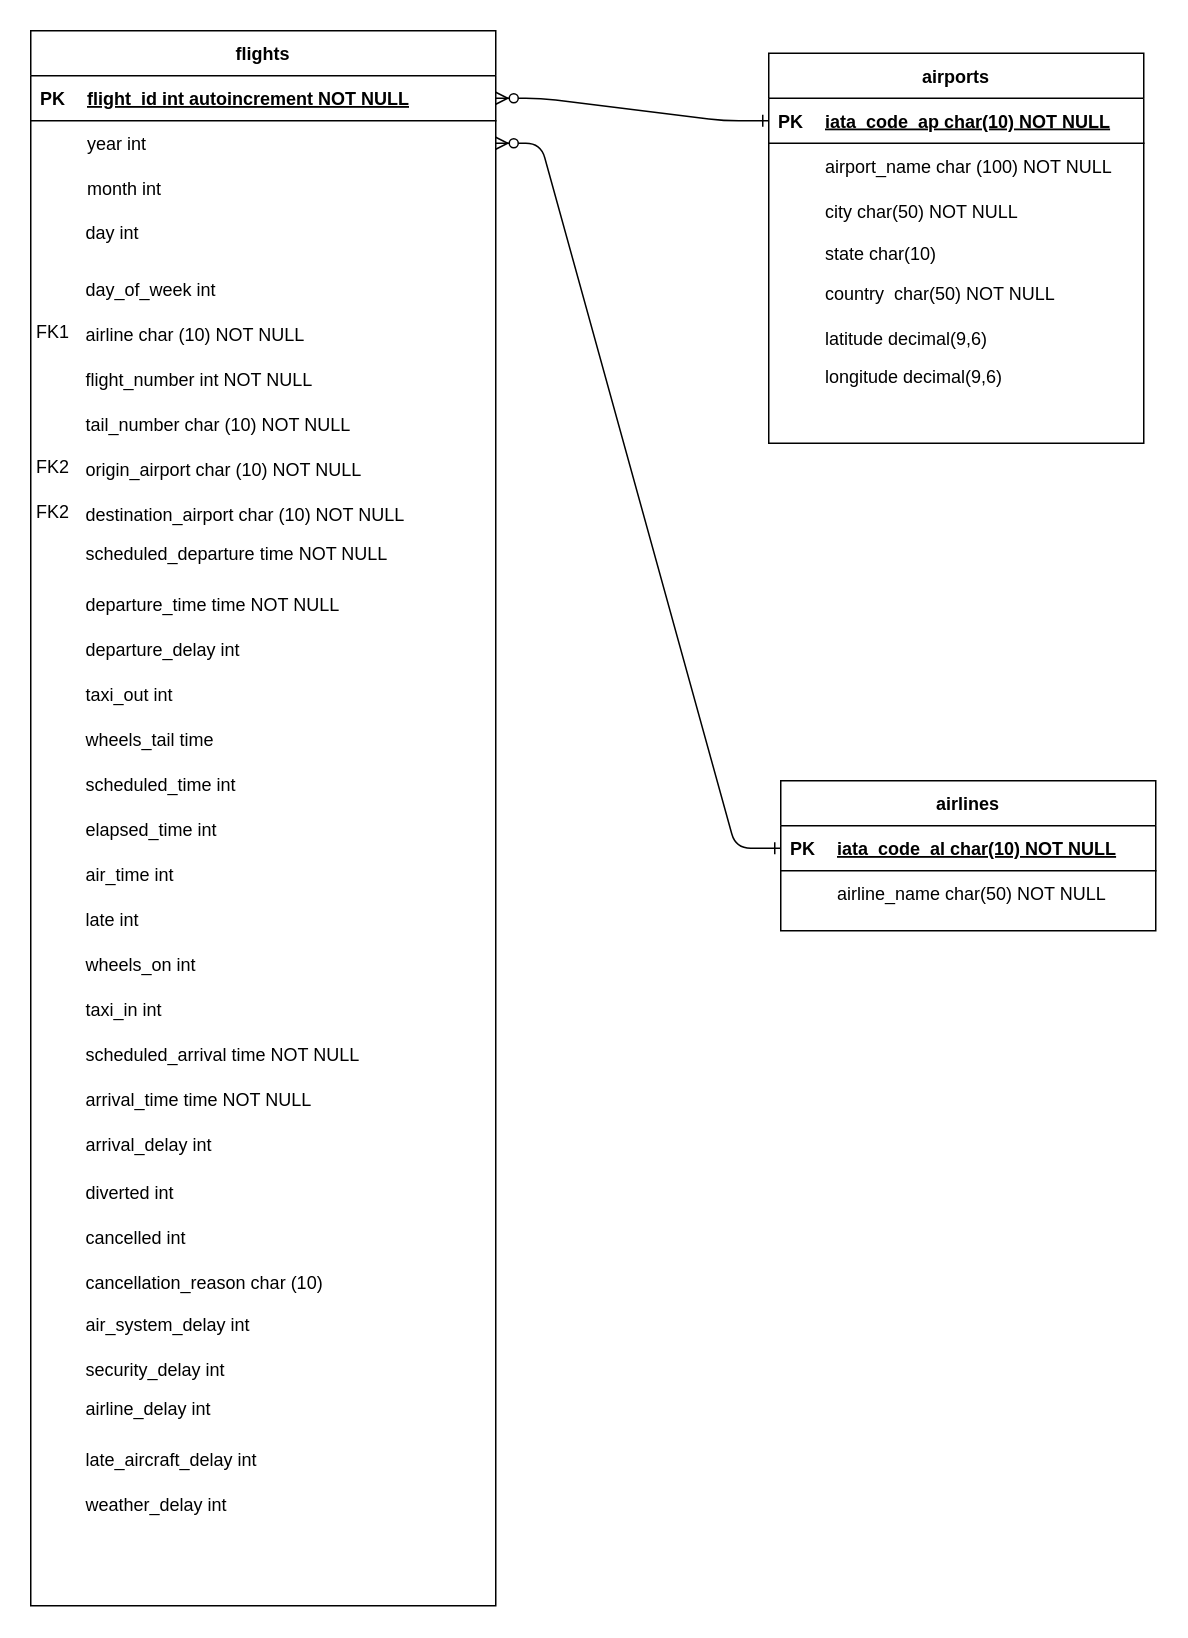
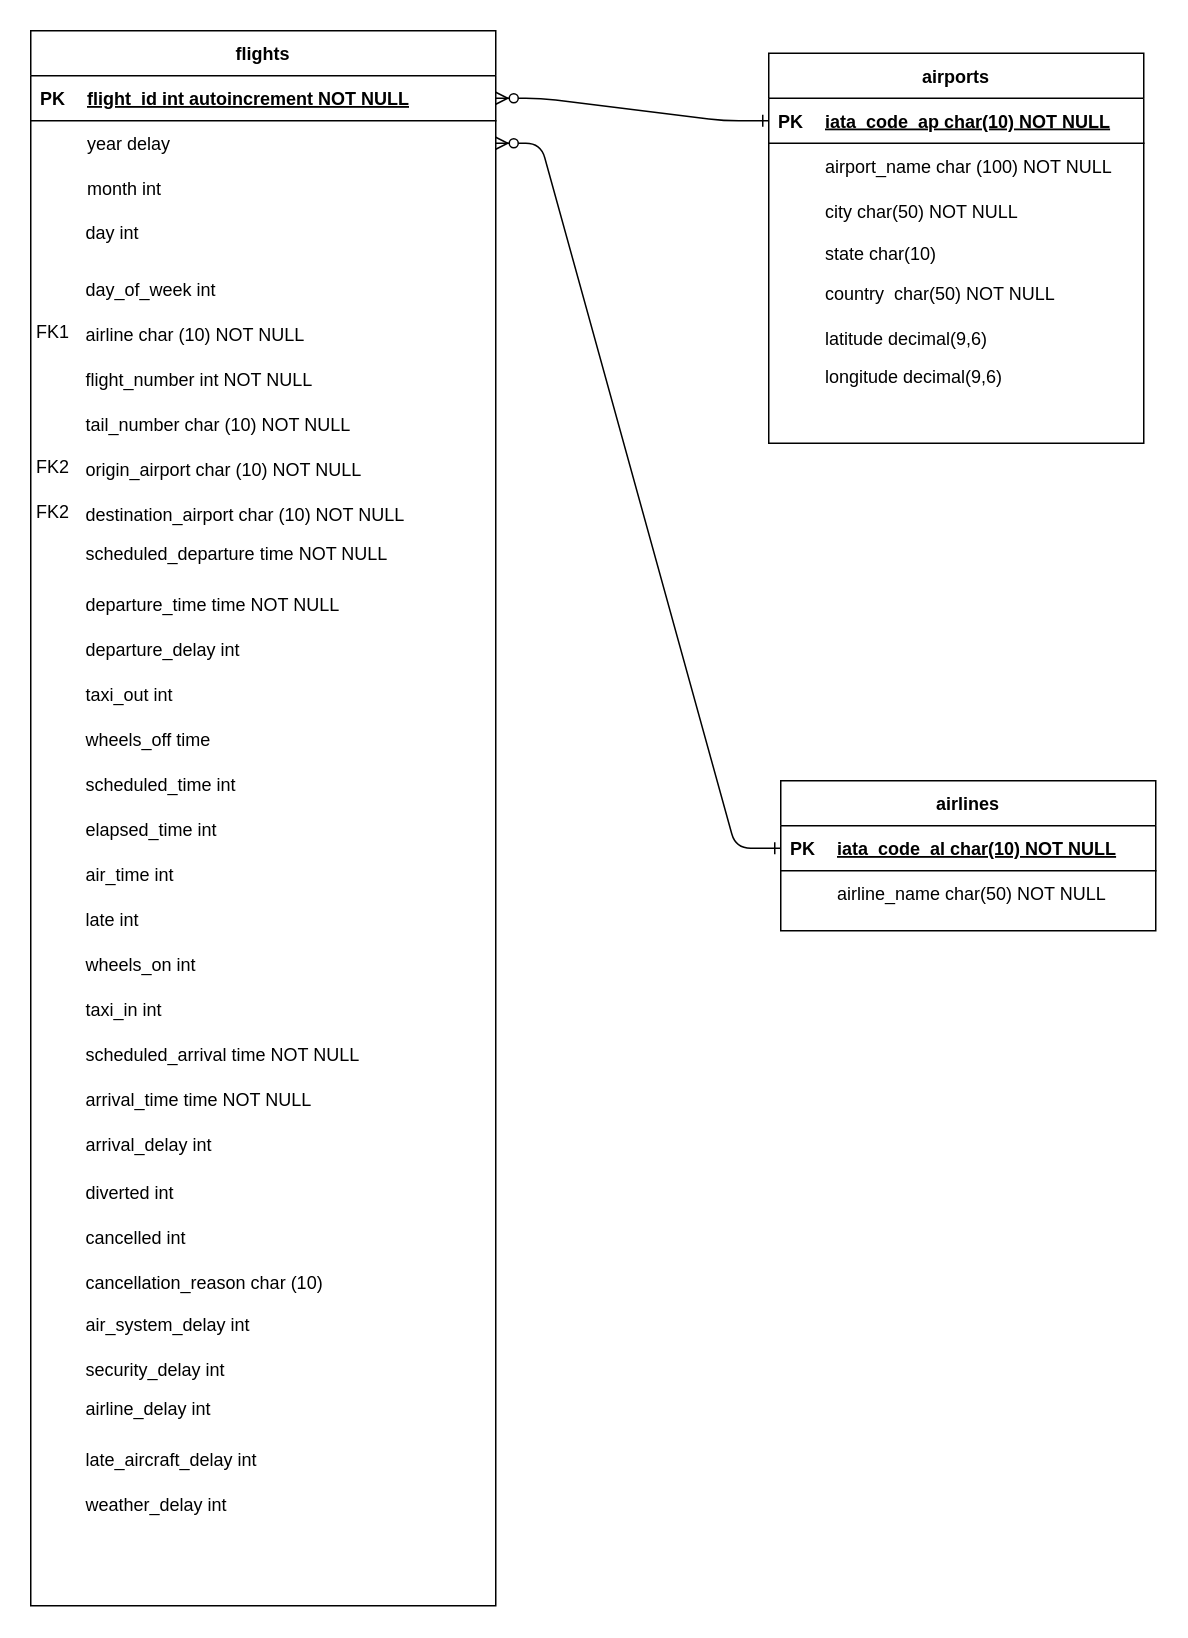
node "year int": label "year int" -> "year delay"
node "wheels_tail time": label "wheels_tail time" -> "wheels_off time"
